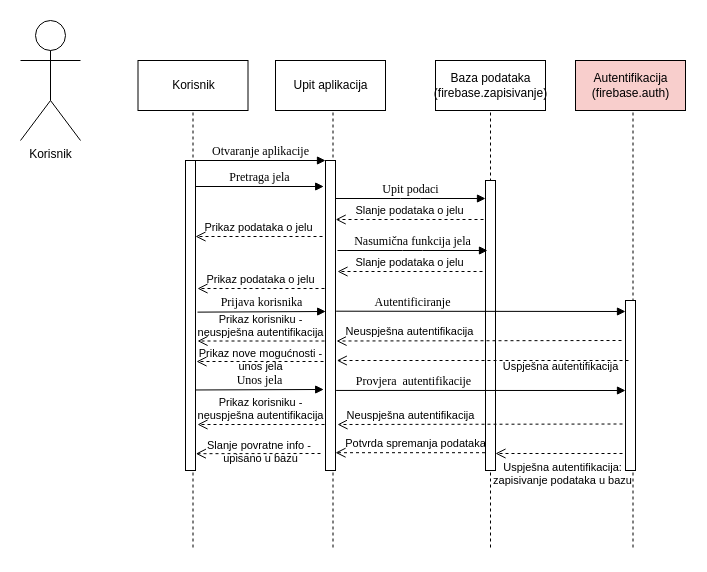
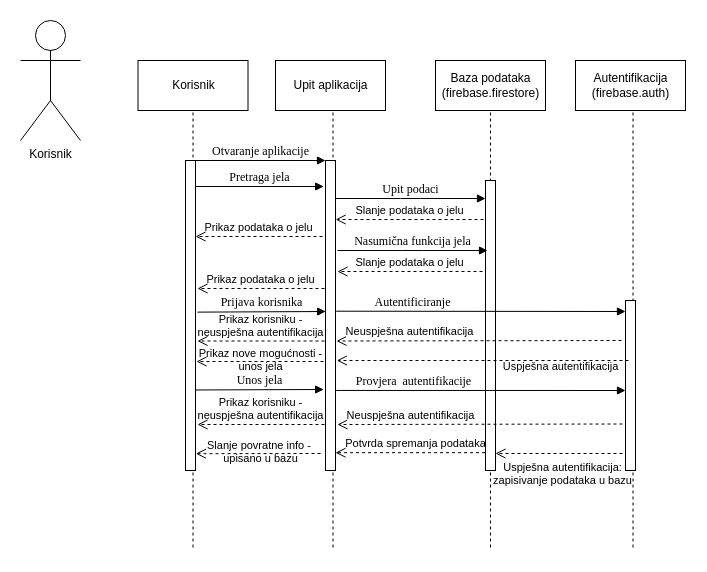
node "Baza podataka (firebase.zapisivanje)": label "Baza podataka (firebase.zapisivanje)" -> "Baza podataka (firebase.firestore)"
node "Autentifikacija (firebase.auth)": fillcolor #f8cecc -> #ffffff
